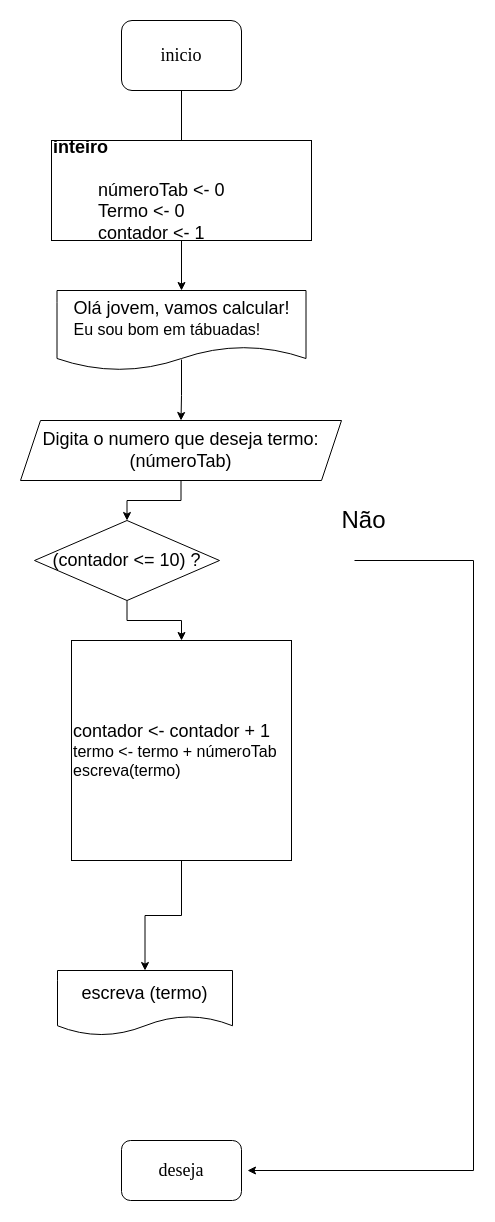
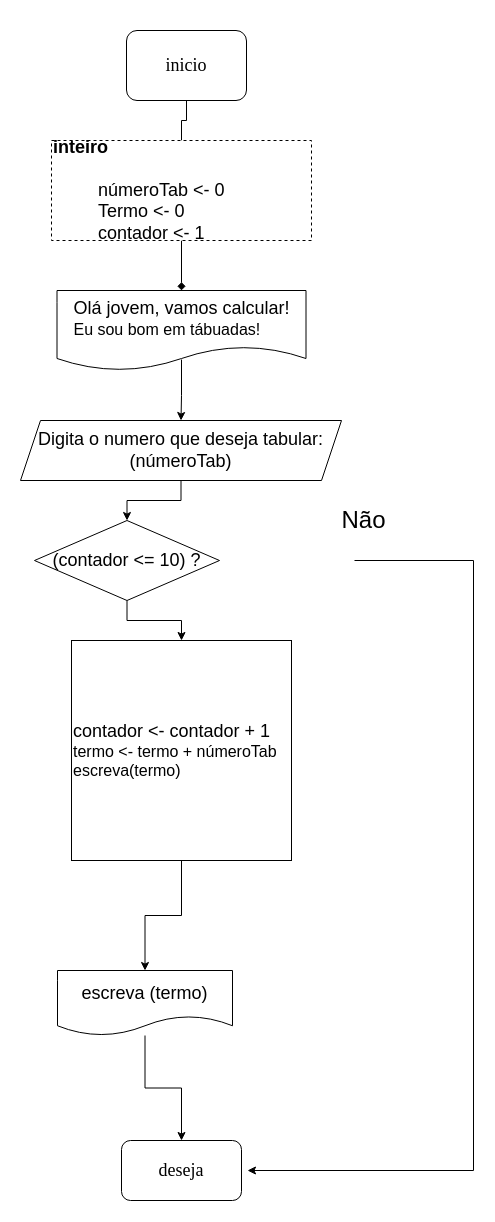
node "inicio": moved (182, 56) -> (187, 66)
node "inteiro númeroTab <- 0 Termo <- 0 contador <- 1": style solid -> dashed
edge "inteiro númeroTab <- 0 Termo <- 0 contador <- 1" -> "Olá jovem, vamos calcular! Eu sou bom em tábuadas!": arrowhead classic -> diamond
node "Digita o numero que deseja termo: (númeroTab)": label "Digita o numero que deseja termo: (númeroTab)" -> "Digita o numero que deseja tabular: (númeroTab)"
edge "escreva (termo)" -> "deseja": added
